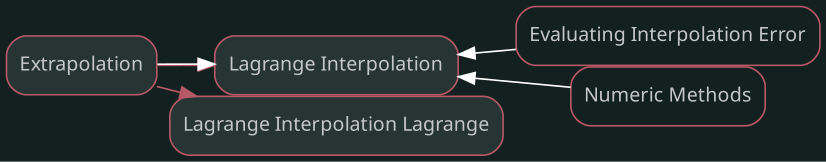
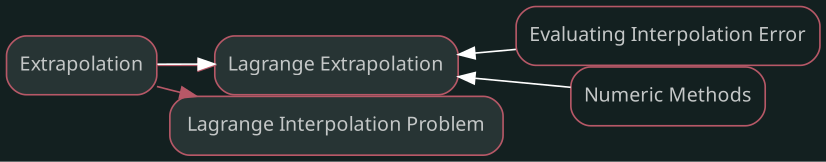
node "Lagrange Interpolation": label "Lagrange Interpolation" -> "Lagrange Extrapolation"
node "Lagrange Interpolation Lagrange": label "Lagrange Interpolation Lagrange" -> "Lagrange Interpolation Problem"
